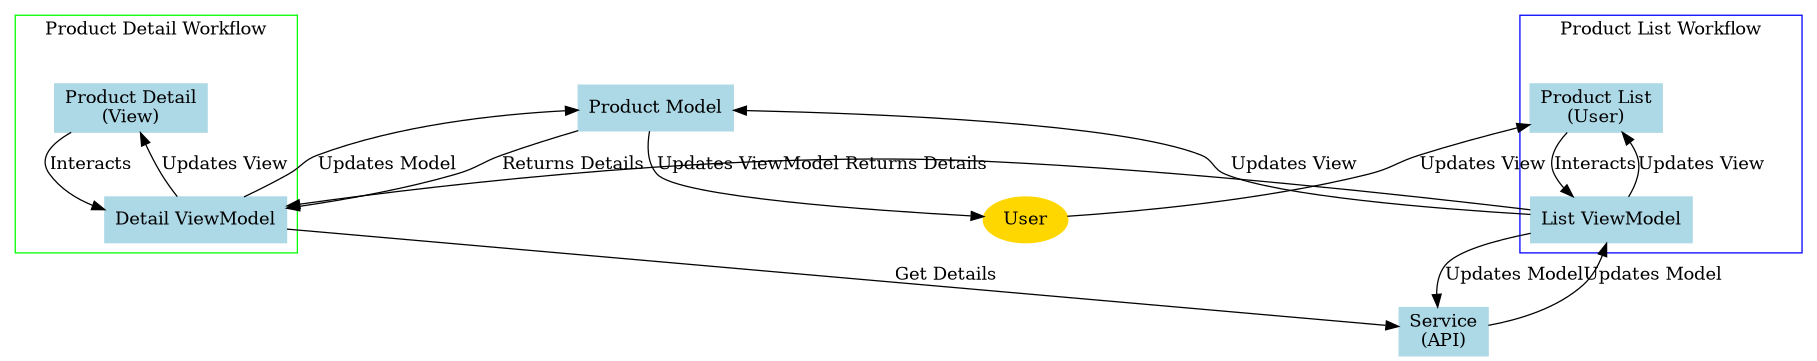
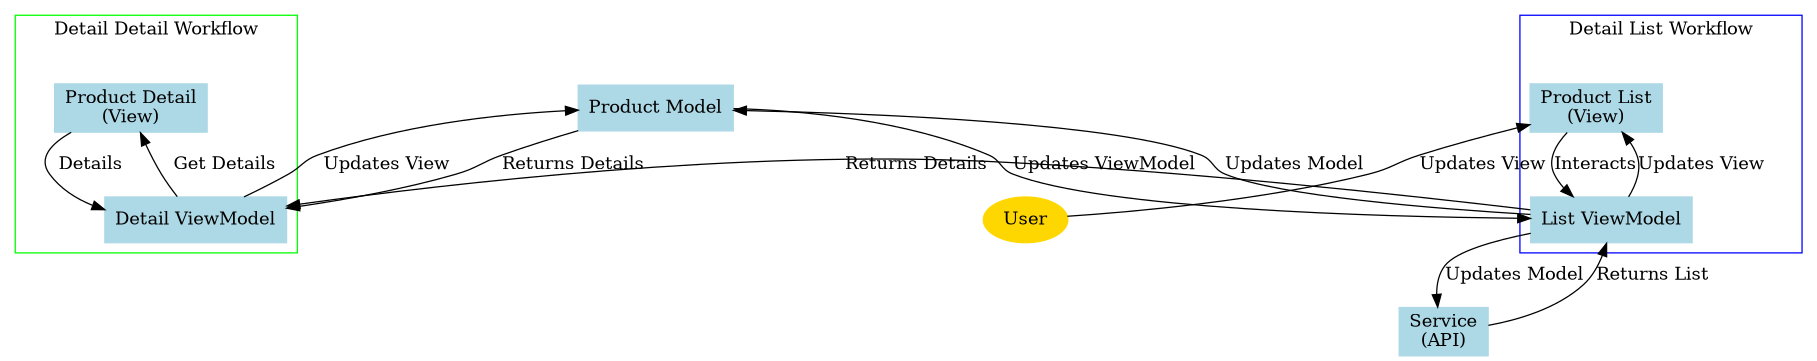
cluster "Product Detail Workflow": label "Product Detail Workflow" -> "Detail Detail Workflow"
cluster "Product List Workflow": label "Product List Workflow" -> "Detail List Workflow"
node "Product List (User)": label "Product List (User)" -> "Product List (View)"
edge "Product Detail (View)" -> "Detail ViewModel": label "Interacts" -> "Details"
edge "Detail ViewModel" -> "Product Detail (View)": label "Updates View" -> "Get Details"
edge "Detail ViewModel" -> "Product Model": label "Updates Model" -> "Updates View"
edge "List ViewModel" -> "Product Model": label "Updates View" -> "Updates Model"
edge "Product Model" -> "User": now "Product Model" -> "List ViewModel"
edge "Service (API)" -> "List ViewModel": label "Updates Model" -> "Returns List"
edge "Detail ViewModel" -> "Service (API)": removed, label "Get Details"
